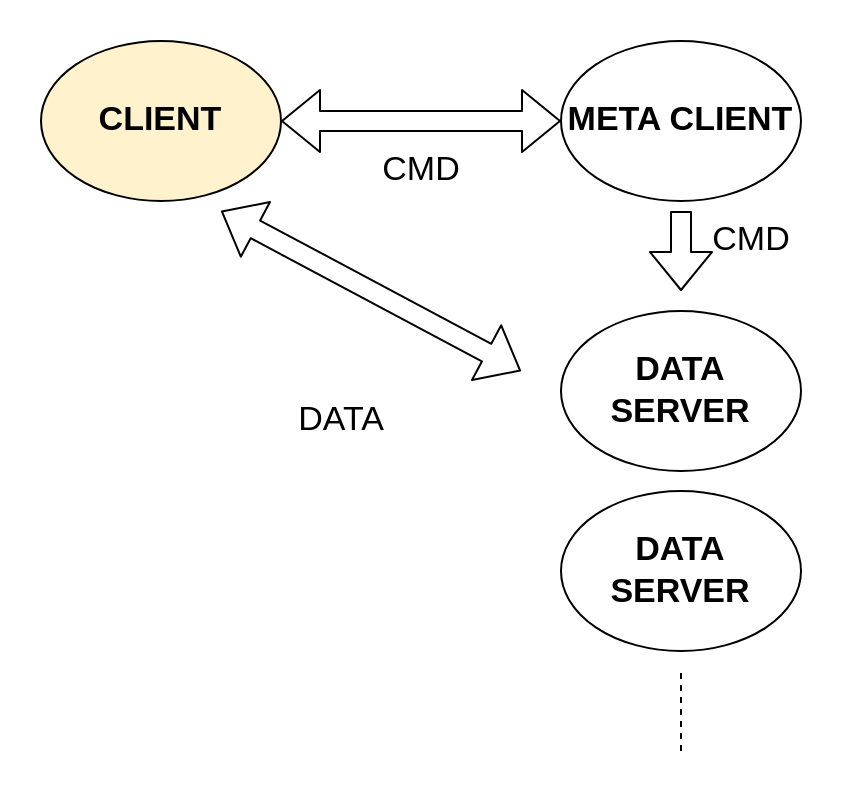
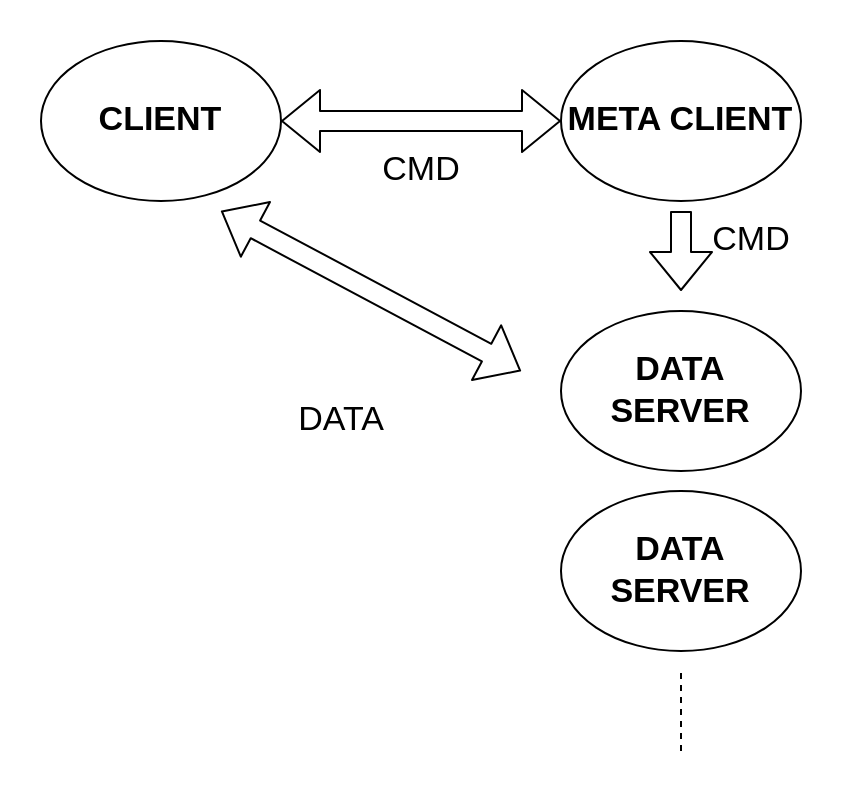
node "CLIENT": fillcolor #fff2cc -> #ffffff
